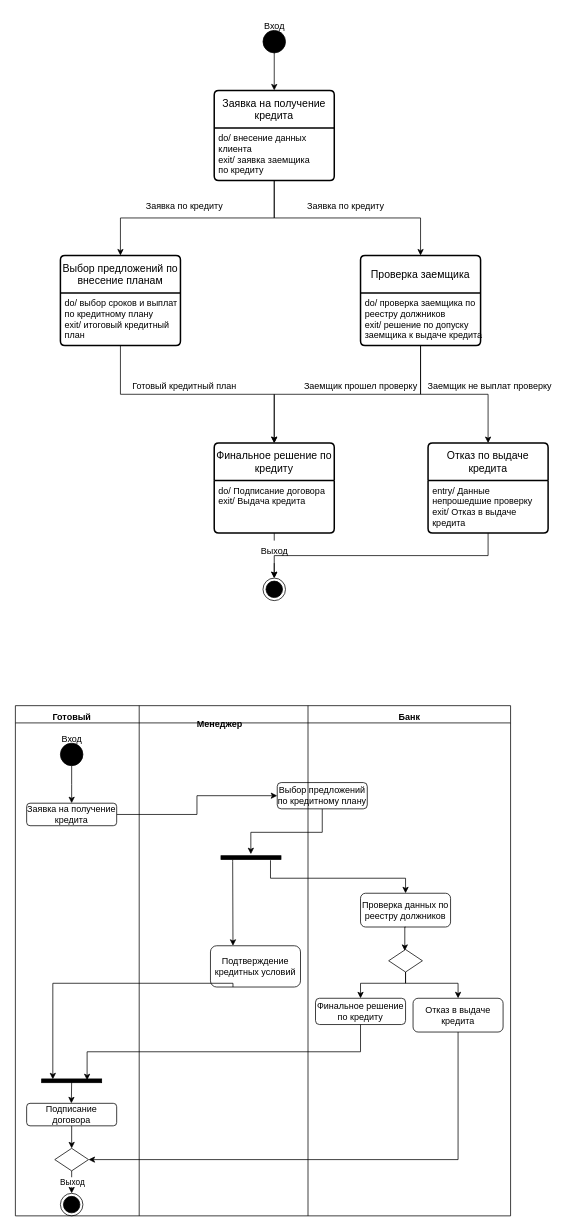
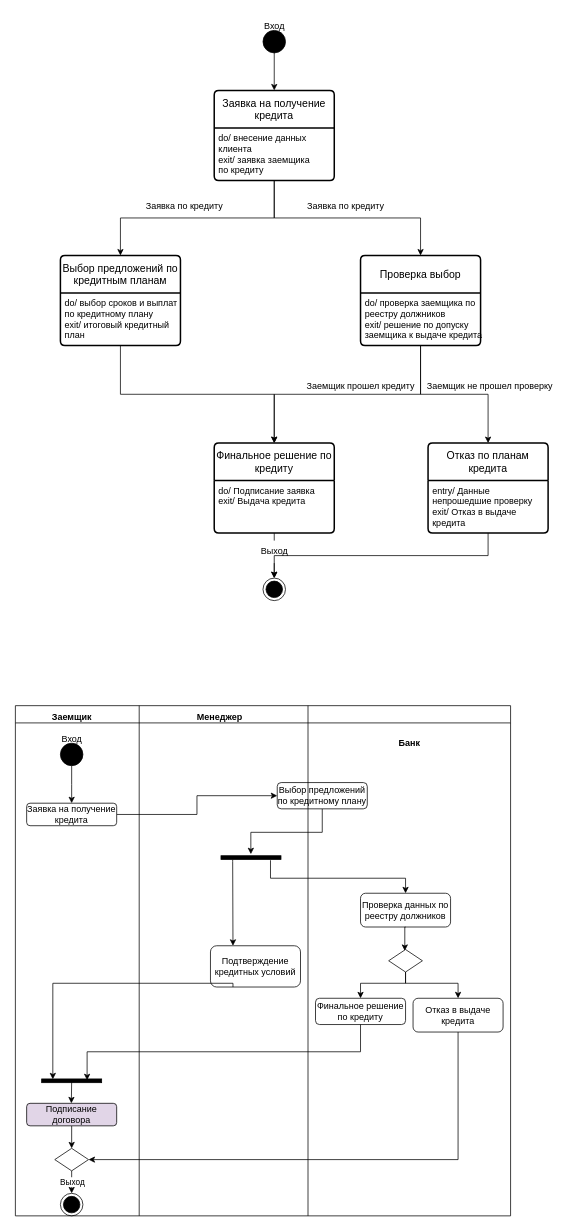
node "Выбор предложений по внесение планам": label "Выбор предложений по внесение планам" -> "Выбор предложений по кредитным планам"
node "Проверка заемщика": label "Проверка заемщика" -> "Проверка выбор"
node "Готовый кредитный план": removed
node "Заемщик прошел проверку": label "Заемщик прошел проверку" -> "Заемщик прошел кредиту"
node "Заемщик не выплат проверку": label "Заемщик не выплат проверку" -> "Заемщик не прошел проверку"
node "Отказ по выдаче кредита": label "Отказ по выдаче кредита" -> "Отказ по планам кредита"
node "do/ Подписание договора exit/ Выдача кредита": label "do/ Подписание договора exit/ Выдача кредита" -> "do/ Подписание заявка exit/ Выдача кредита"
node "Готовый": label "Готовый" -> "Заемщик"
node "Банк": moved (409, 717) -> (409, 743)
node "Менеджер": moved (219, 724) -> (219, 717)
node "Подписание договора": fillcolor #ffffff -> #e1d5e7
